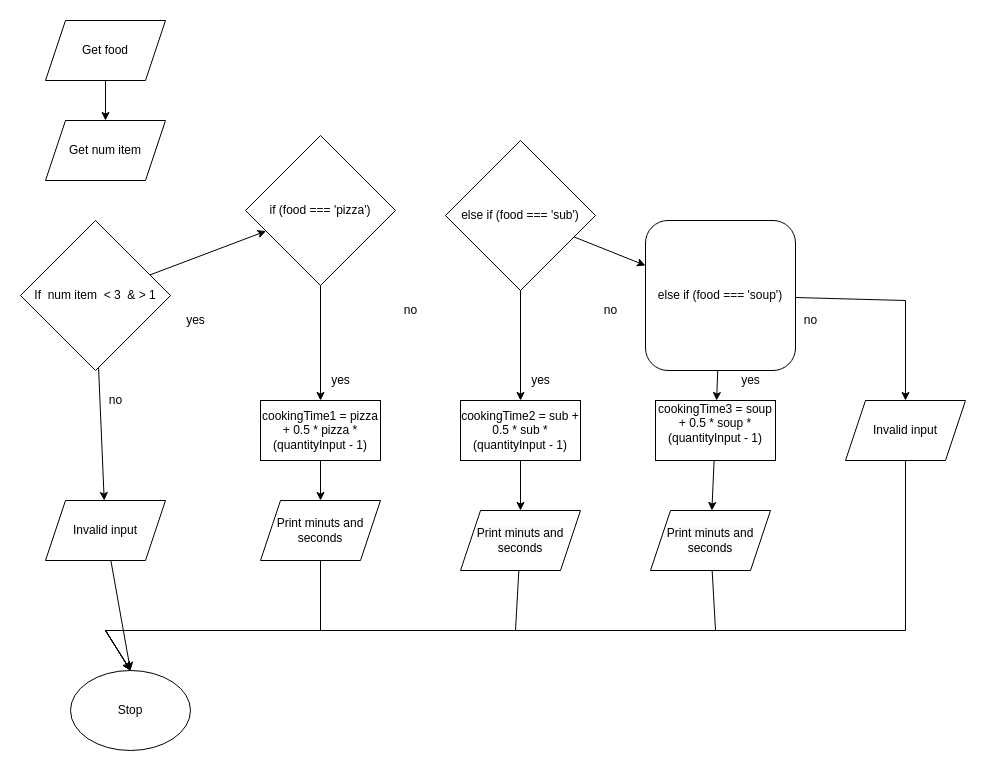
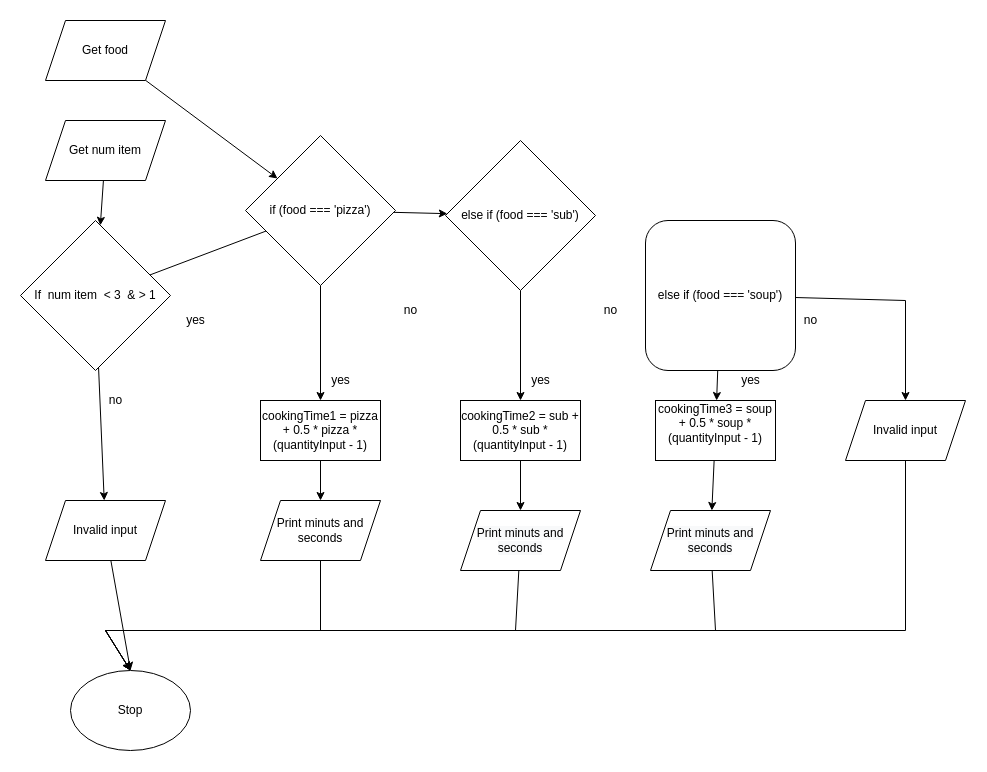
edge "Get food" -> "Get num item": now "Get food" -> "if (food === 'pizza')"
edge "Get num item" -> "If num item < 3 & > 1": added
edge "if (food === 'pizza')" -> "else if (food === 'sub')": added
edge "If num item < 3 & > 1" -> "if (food === 'pizza')": arrowhead classic -> none
edge "else if (food === 'sub')" -> "else if (food === 'soup')": removed
